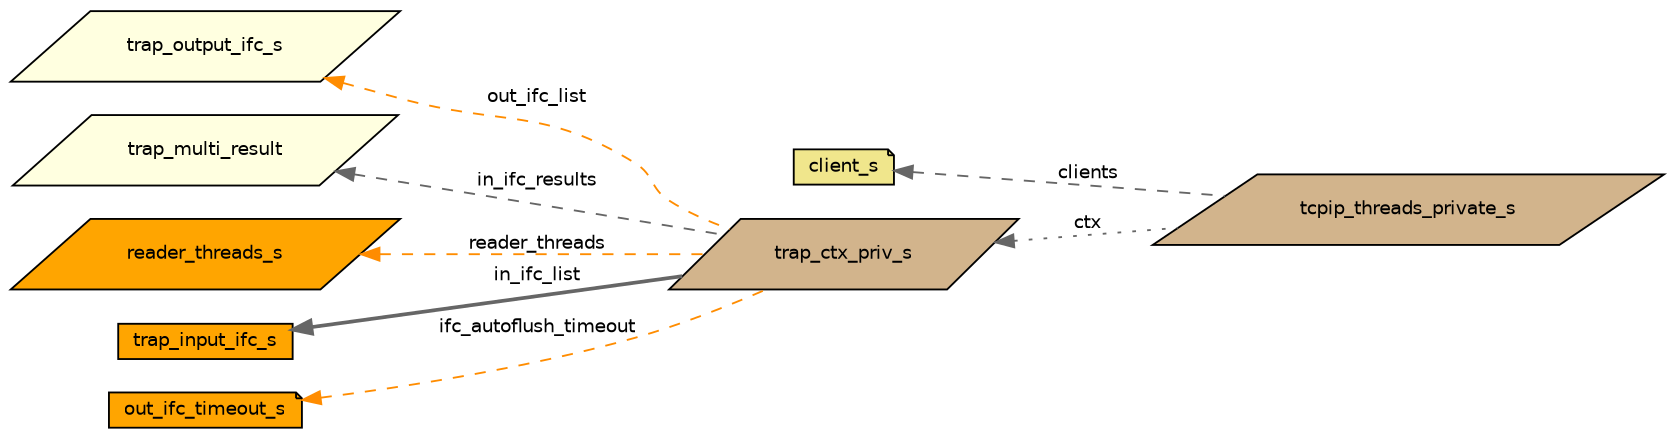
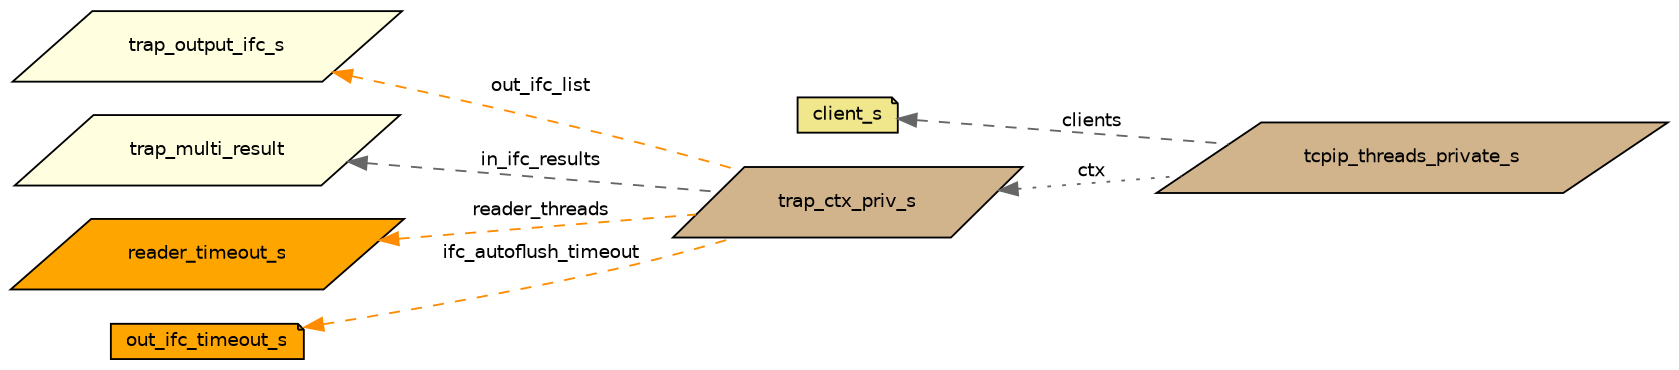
node "reader_threads_s": label "reader_threads_s" -> "reader_timeout_s"
node "trap_input_ifc_s": removed
